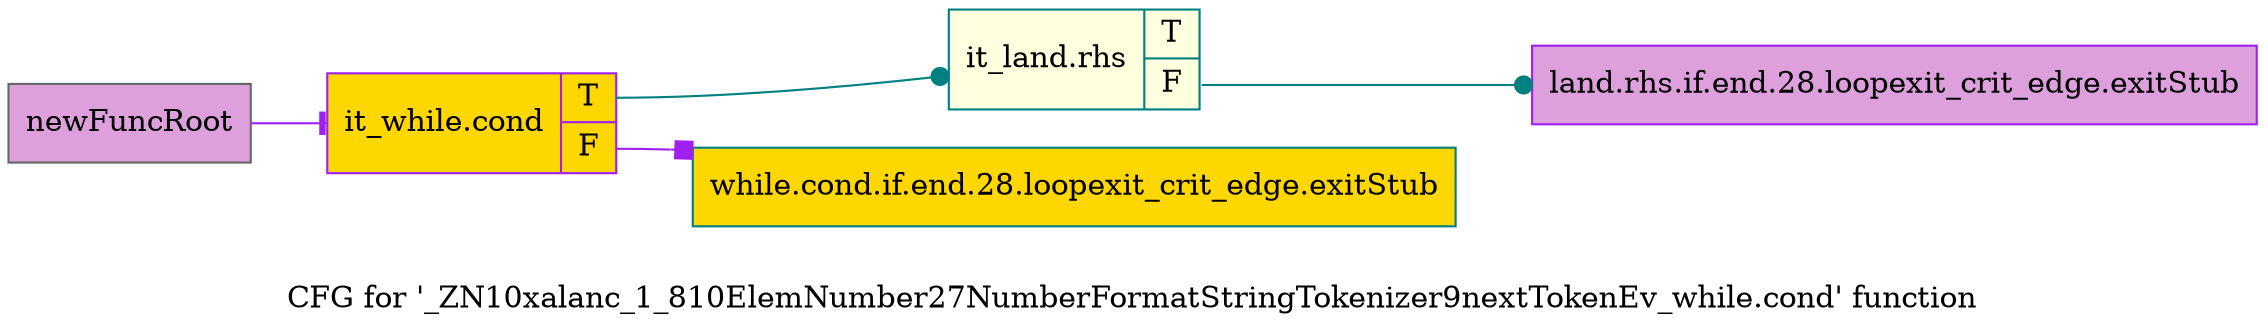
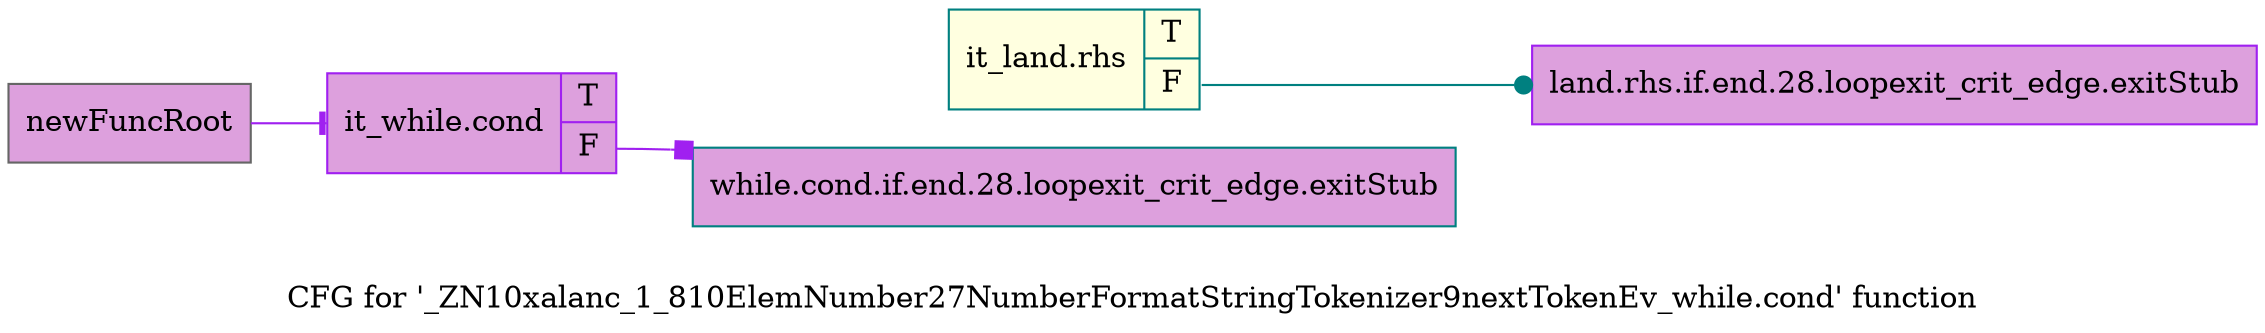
edge "it_while.cond" -> "it_land.rhs": removed
node "it_while.cond": fillcolor gold -> plum
node "while.cond.if.end.28.loopexit_crit_edge.exitStub": fillcolor gold -> plum
